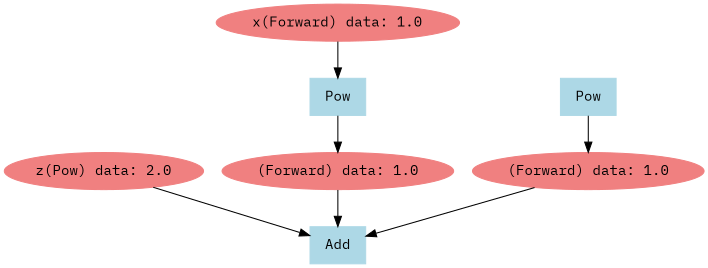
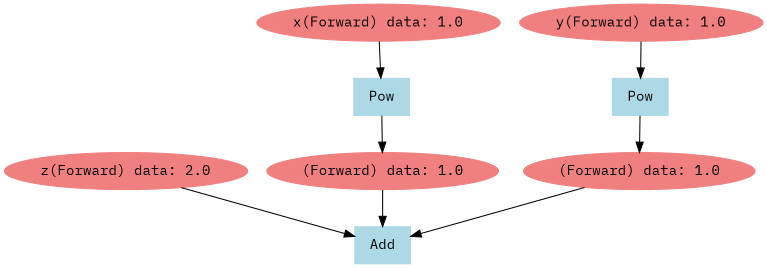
node "y(Forward) data: 1.0": added
node "z(Pow) data: 2.0": label "z(Pow) data: 2.0" -> "z(Forward) data: 2.0"
